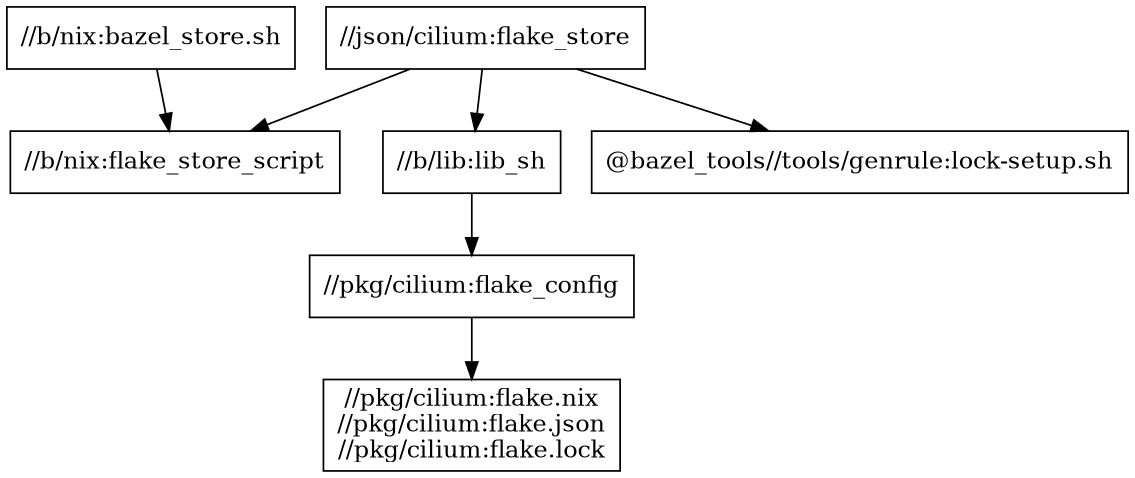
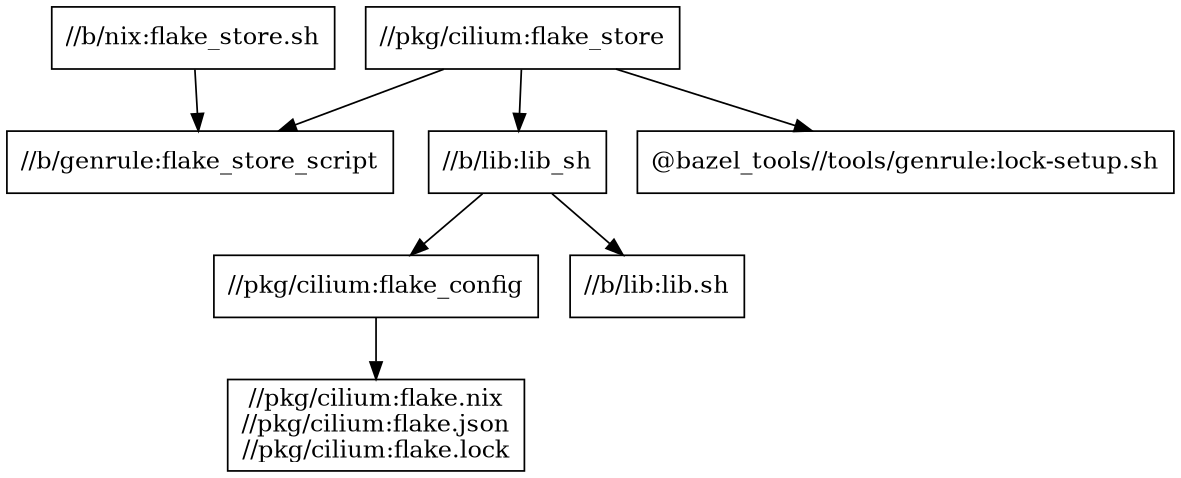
node "//b/nix:bazel_store.sh": label "//b/nix:bazel_store.sh" -> "//b/nix:flake_store.sh"
node "//json/cilium:flake_store": label "//json/cilium:flake_store" -> "//pkg/cilium:flake_store"
node "//b/nix:flake_store_script": label "//b/nix:flake_store_script" -> "//b/genrule:flake_store_script"
node "//b/lib:lib.sh": added
